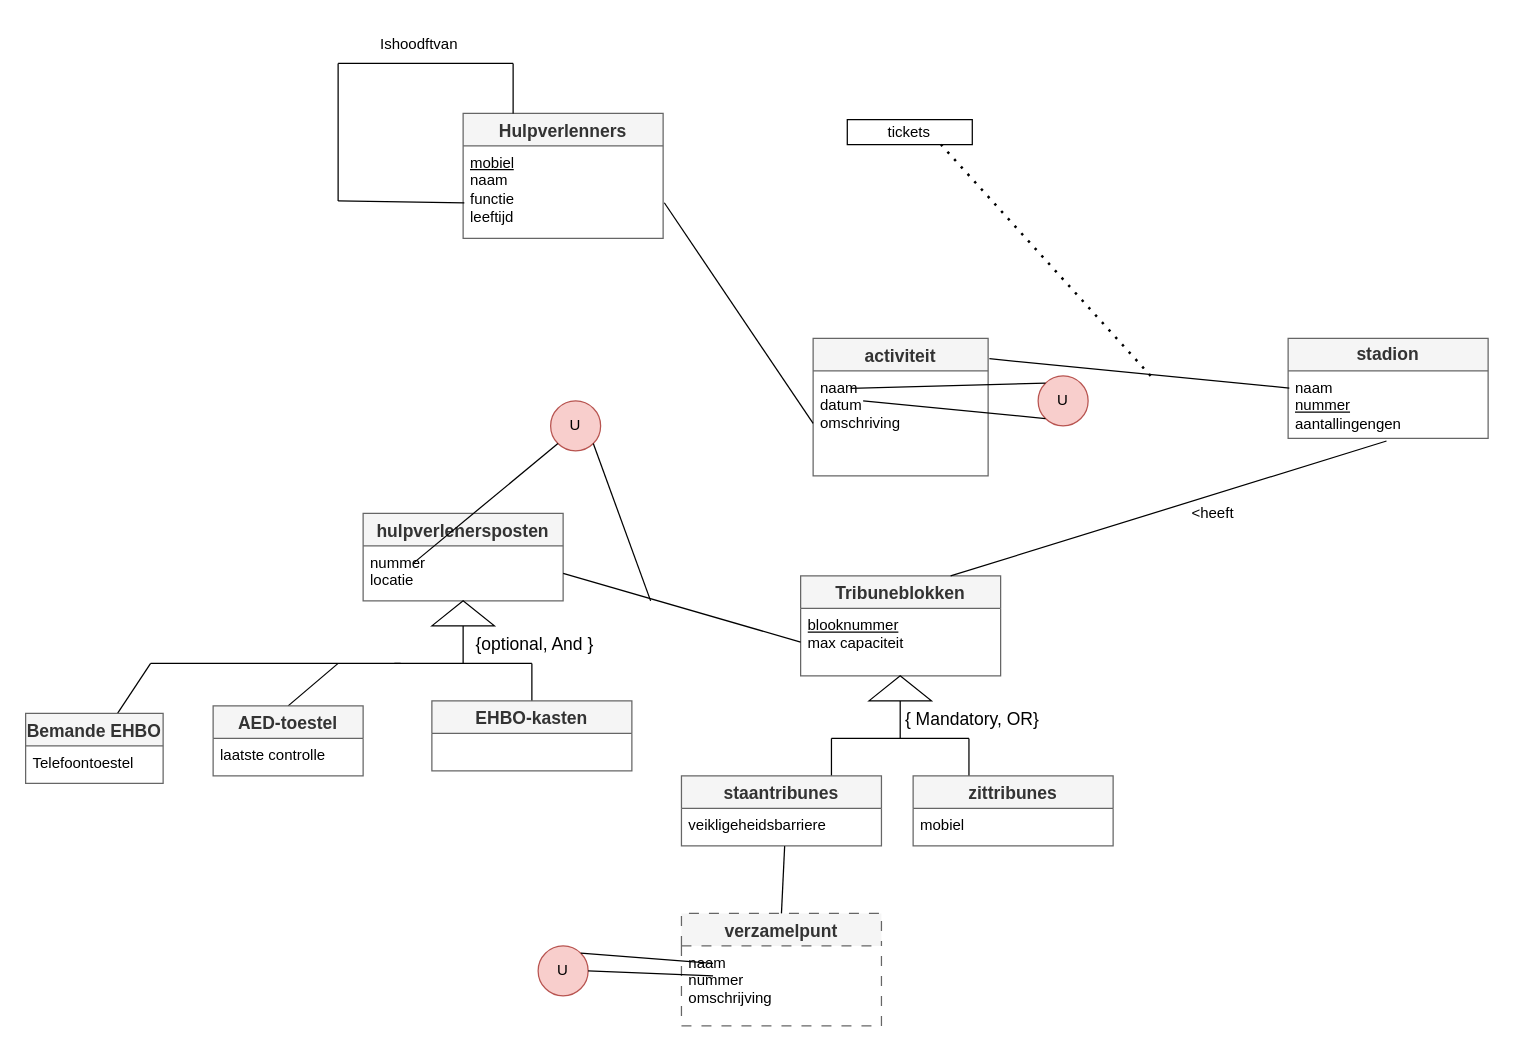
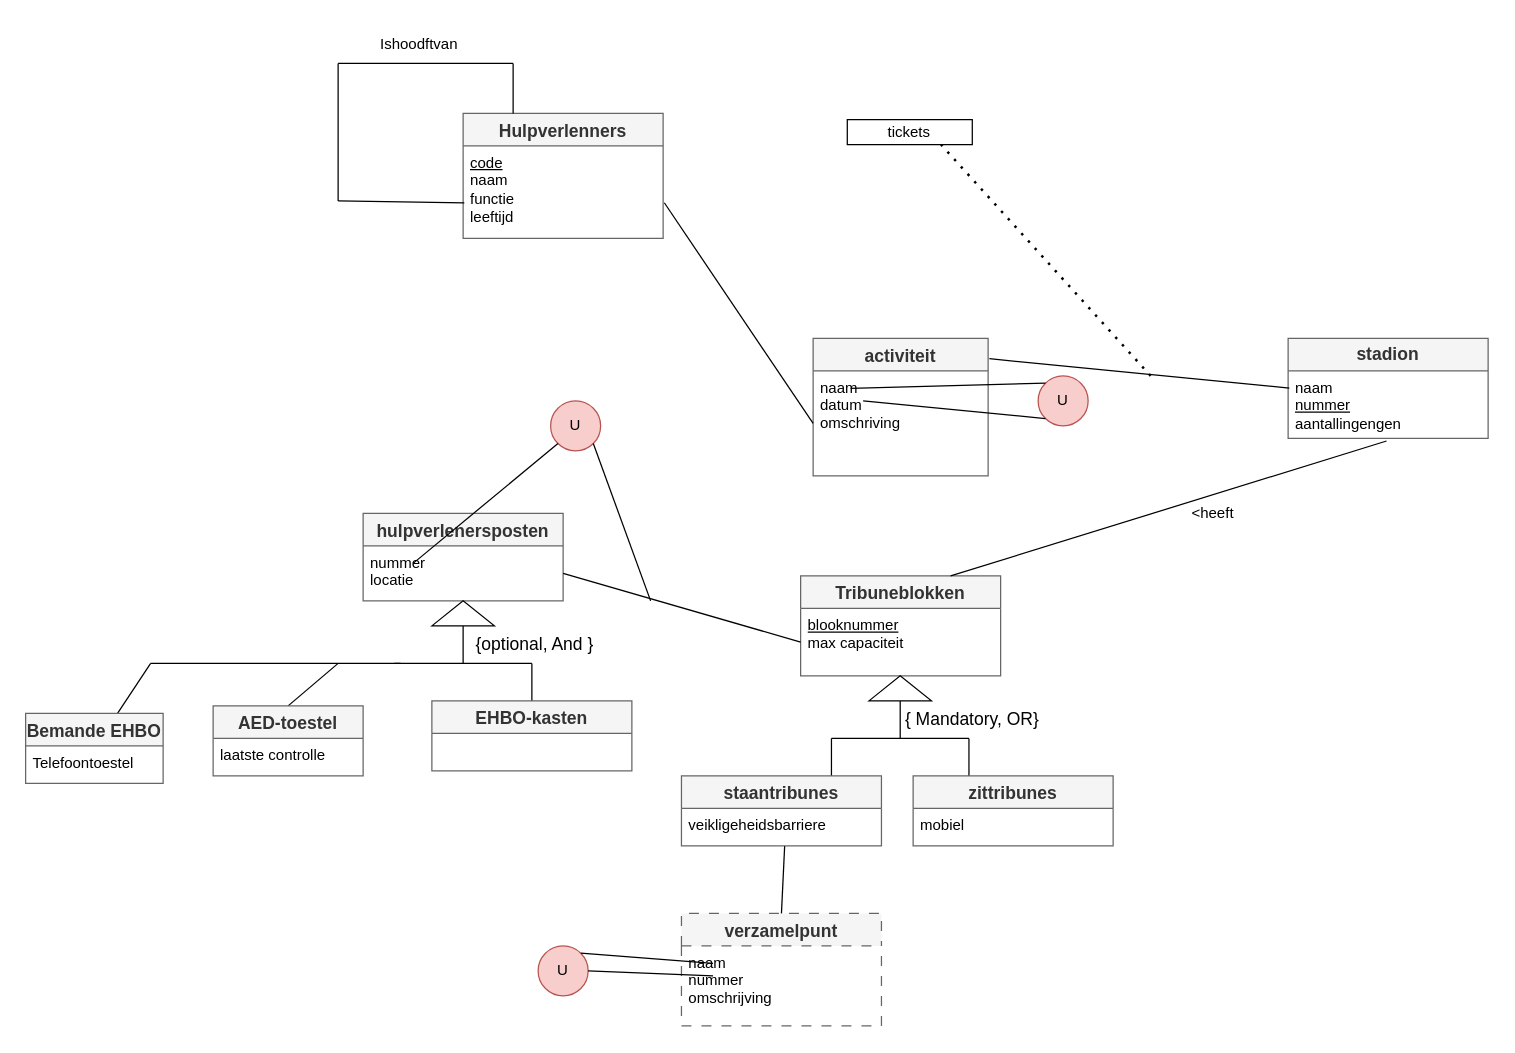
node "mobiel naam functie leeftijd": label "mobiel naam functie leeftijd" -> "code naam functie leeftijd"
